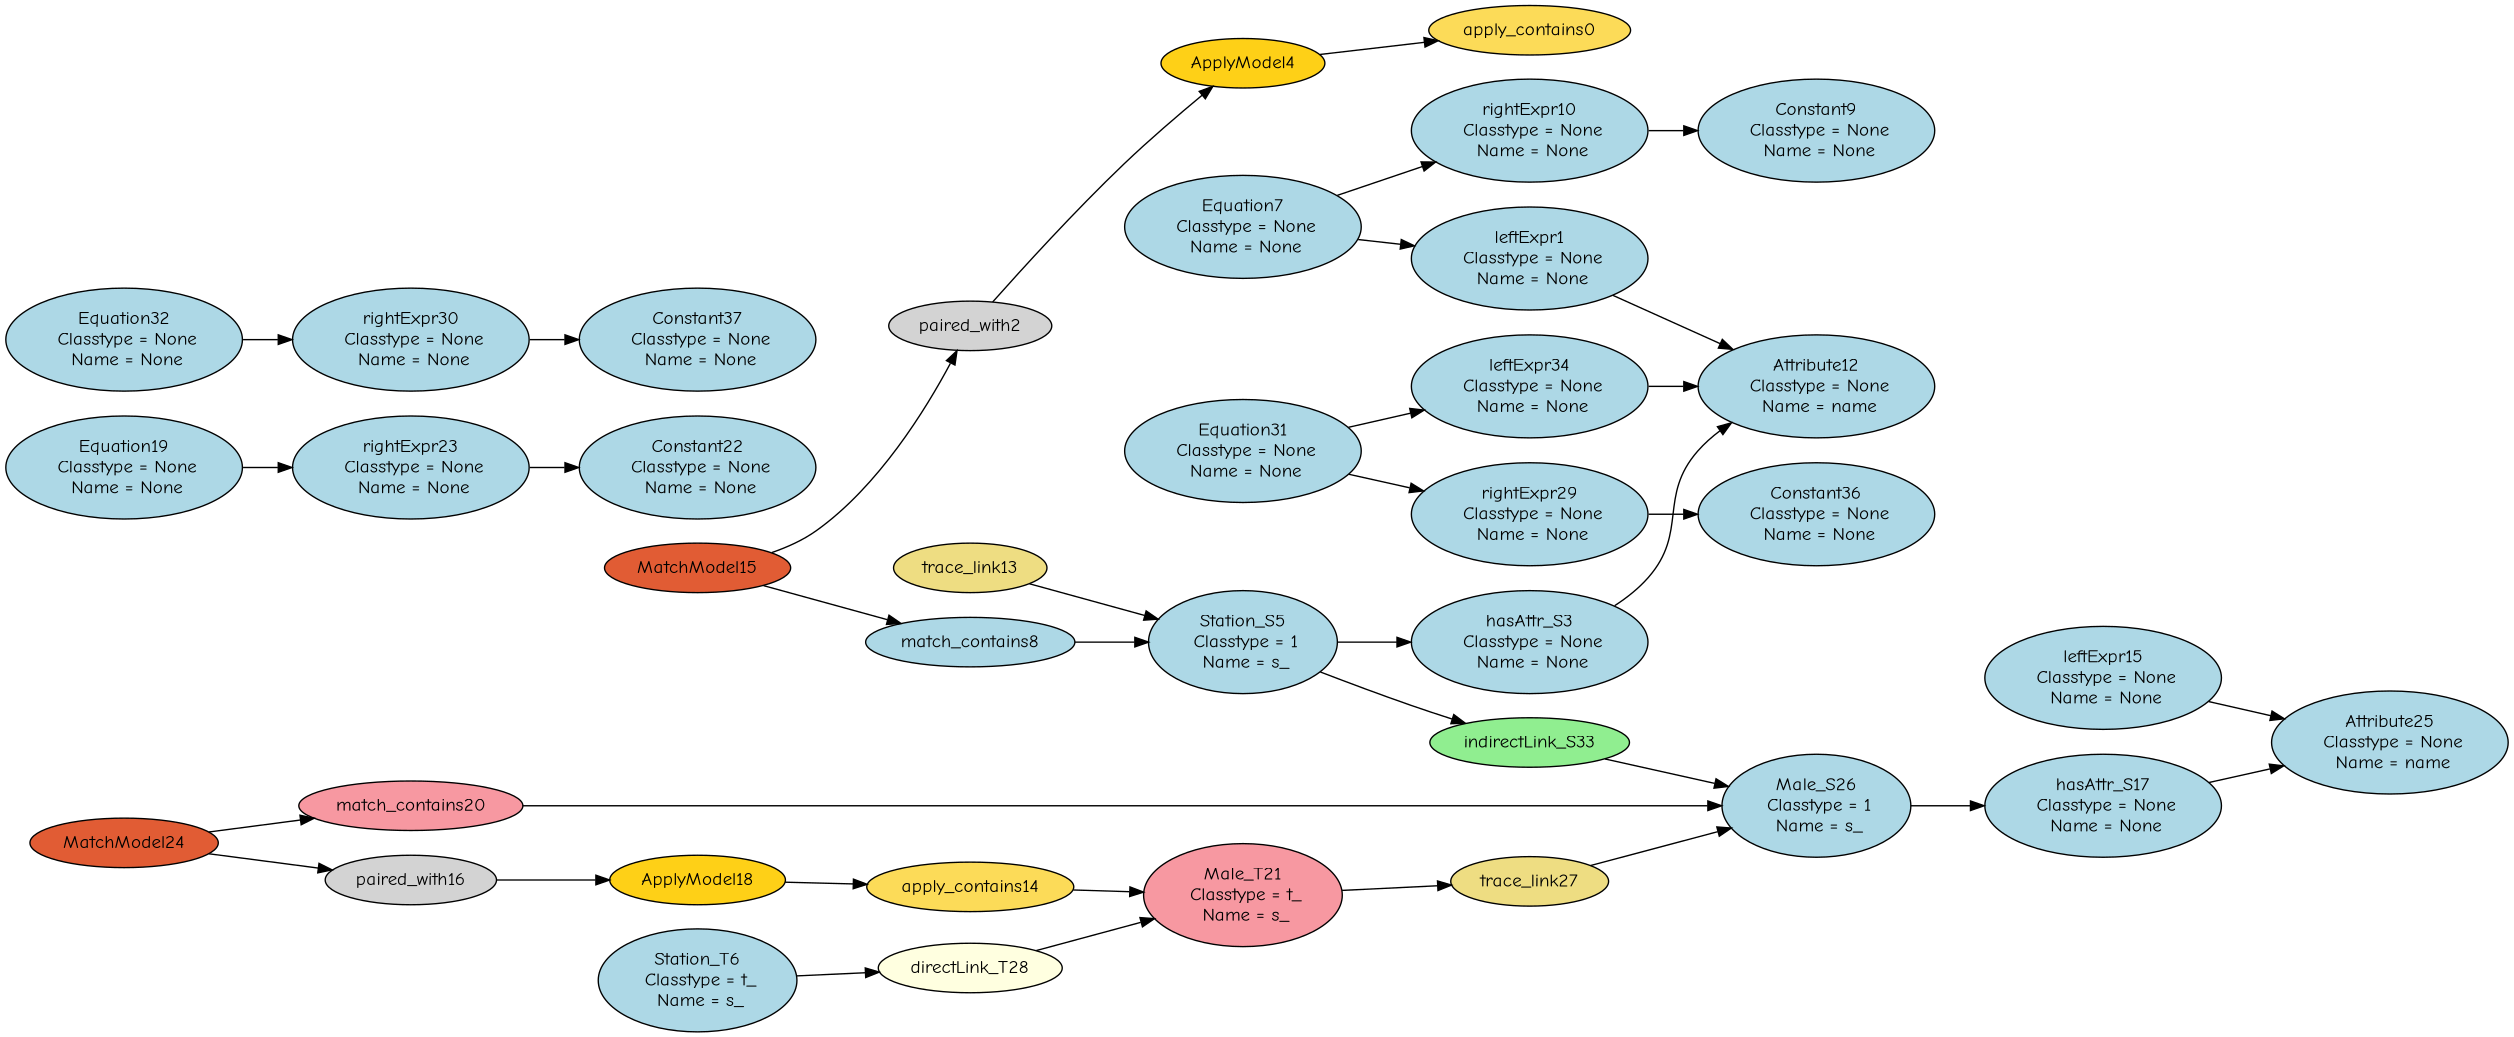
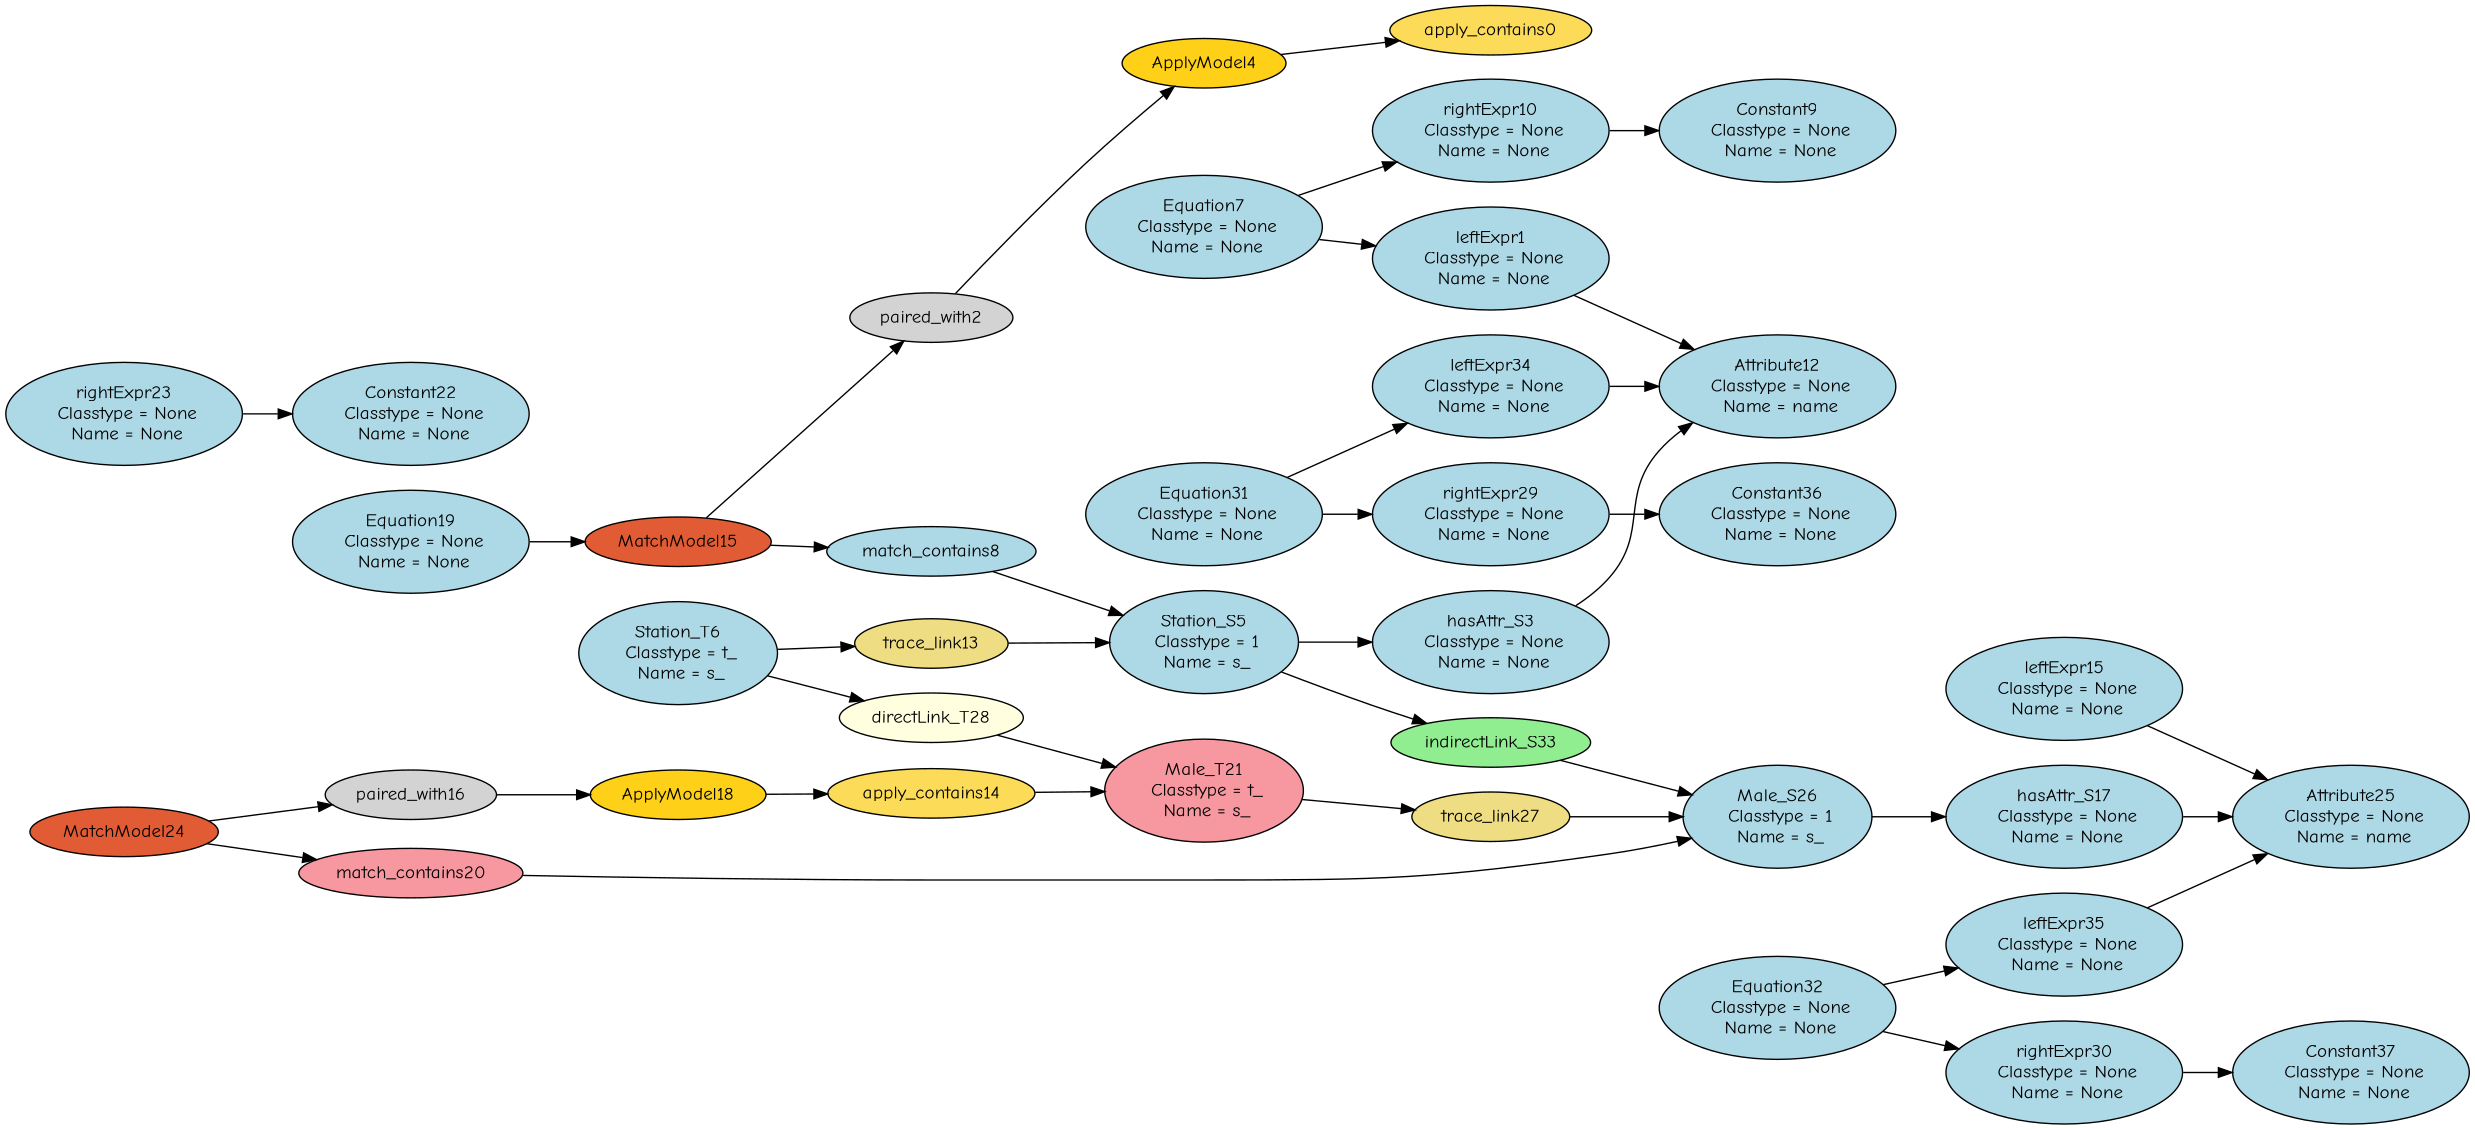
edge "Equation19 Classtype = None Name = None" -> "rightExpr23 Classtype = None Name = None": now "Equation19 Classtype = None Name = None" -> "MatchModel15"
edge "Station_T6 Classtype = t_ Name = s_" -> "trace_link13": added
node "leftExpr35 Classtype = None Name = None": added
